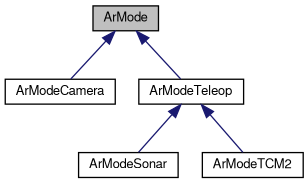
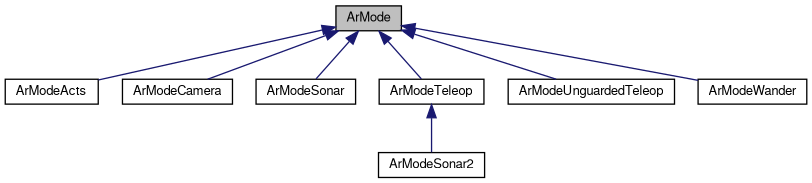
node "ArModeActs": added
node "ArModeUnguardedTeleop": added
node "ArModeWander": added
edge "ArModeSonar" -> "ArModeTeleop": now "ArModeSonar" -> "ArMode"
node "ArModeTCM2": label "ArModeTCM2" -> "ArModeSonar2"
